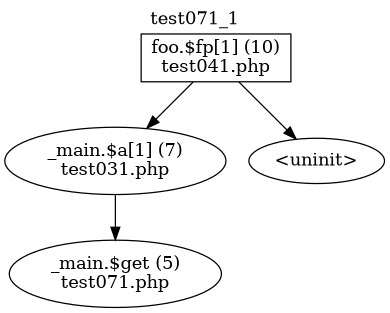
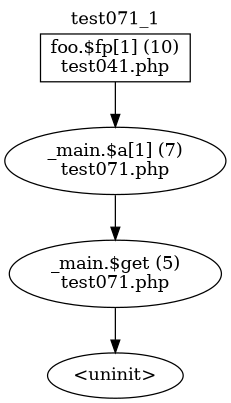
edge "foo.$fp[1] (10) test041.php" -> "<uninit>": now "_main.$get (5) test071.php" -> "<uninit>"
node "_main.$a[1] (7) test031.php": label "_main.$a[1] (7) test031.php" -> "_main.$a[1] (7) test071.php"
